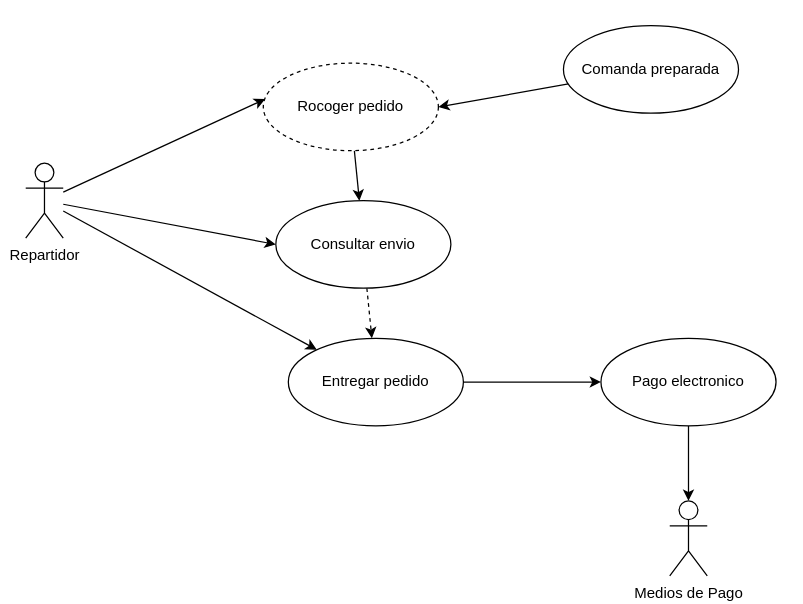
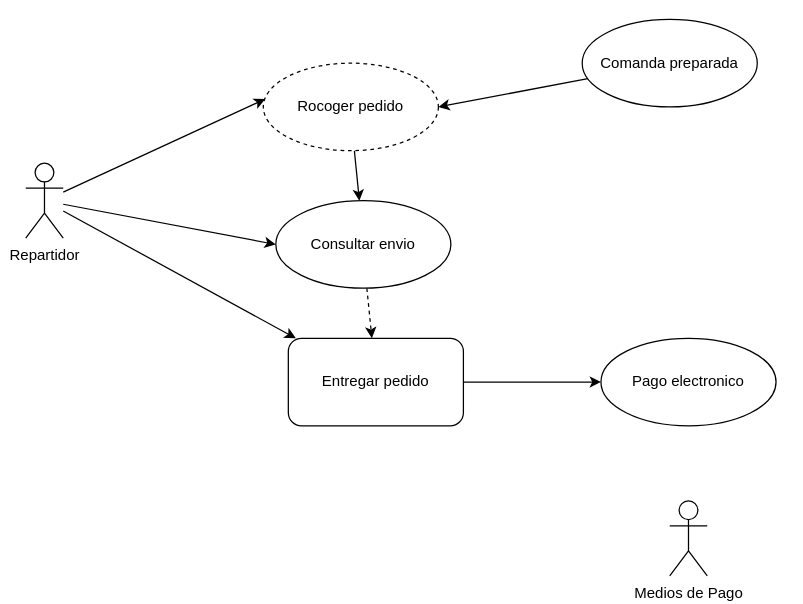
node "Comanda preparada": moved (651, 69) -> (669, 63)
node "Entregar pedido": shape ellipse -> rounded rectangle
edge "Pago electronico" -> "Medios de Pago": removed
